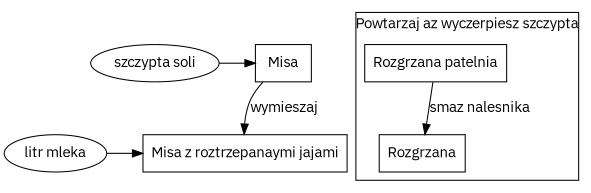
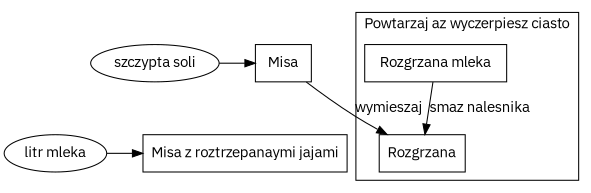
cluster "Powtarzaj az wyczerpiesz szczypta": label "Powtarzaj az wyczerpiesz szczypta" -> "Powtarzaj az wyczerpiesz ciasto"
node "Rozgrzana patelnia": label "Rozgrzana patelnia" -> "Rozgrzana mleka"
edge "Misa" -> "Misa z roztrzepanaymi jajami": now "Misa" -> "Rozgrzana"
